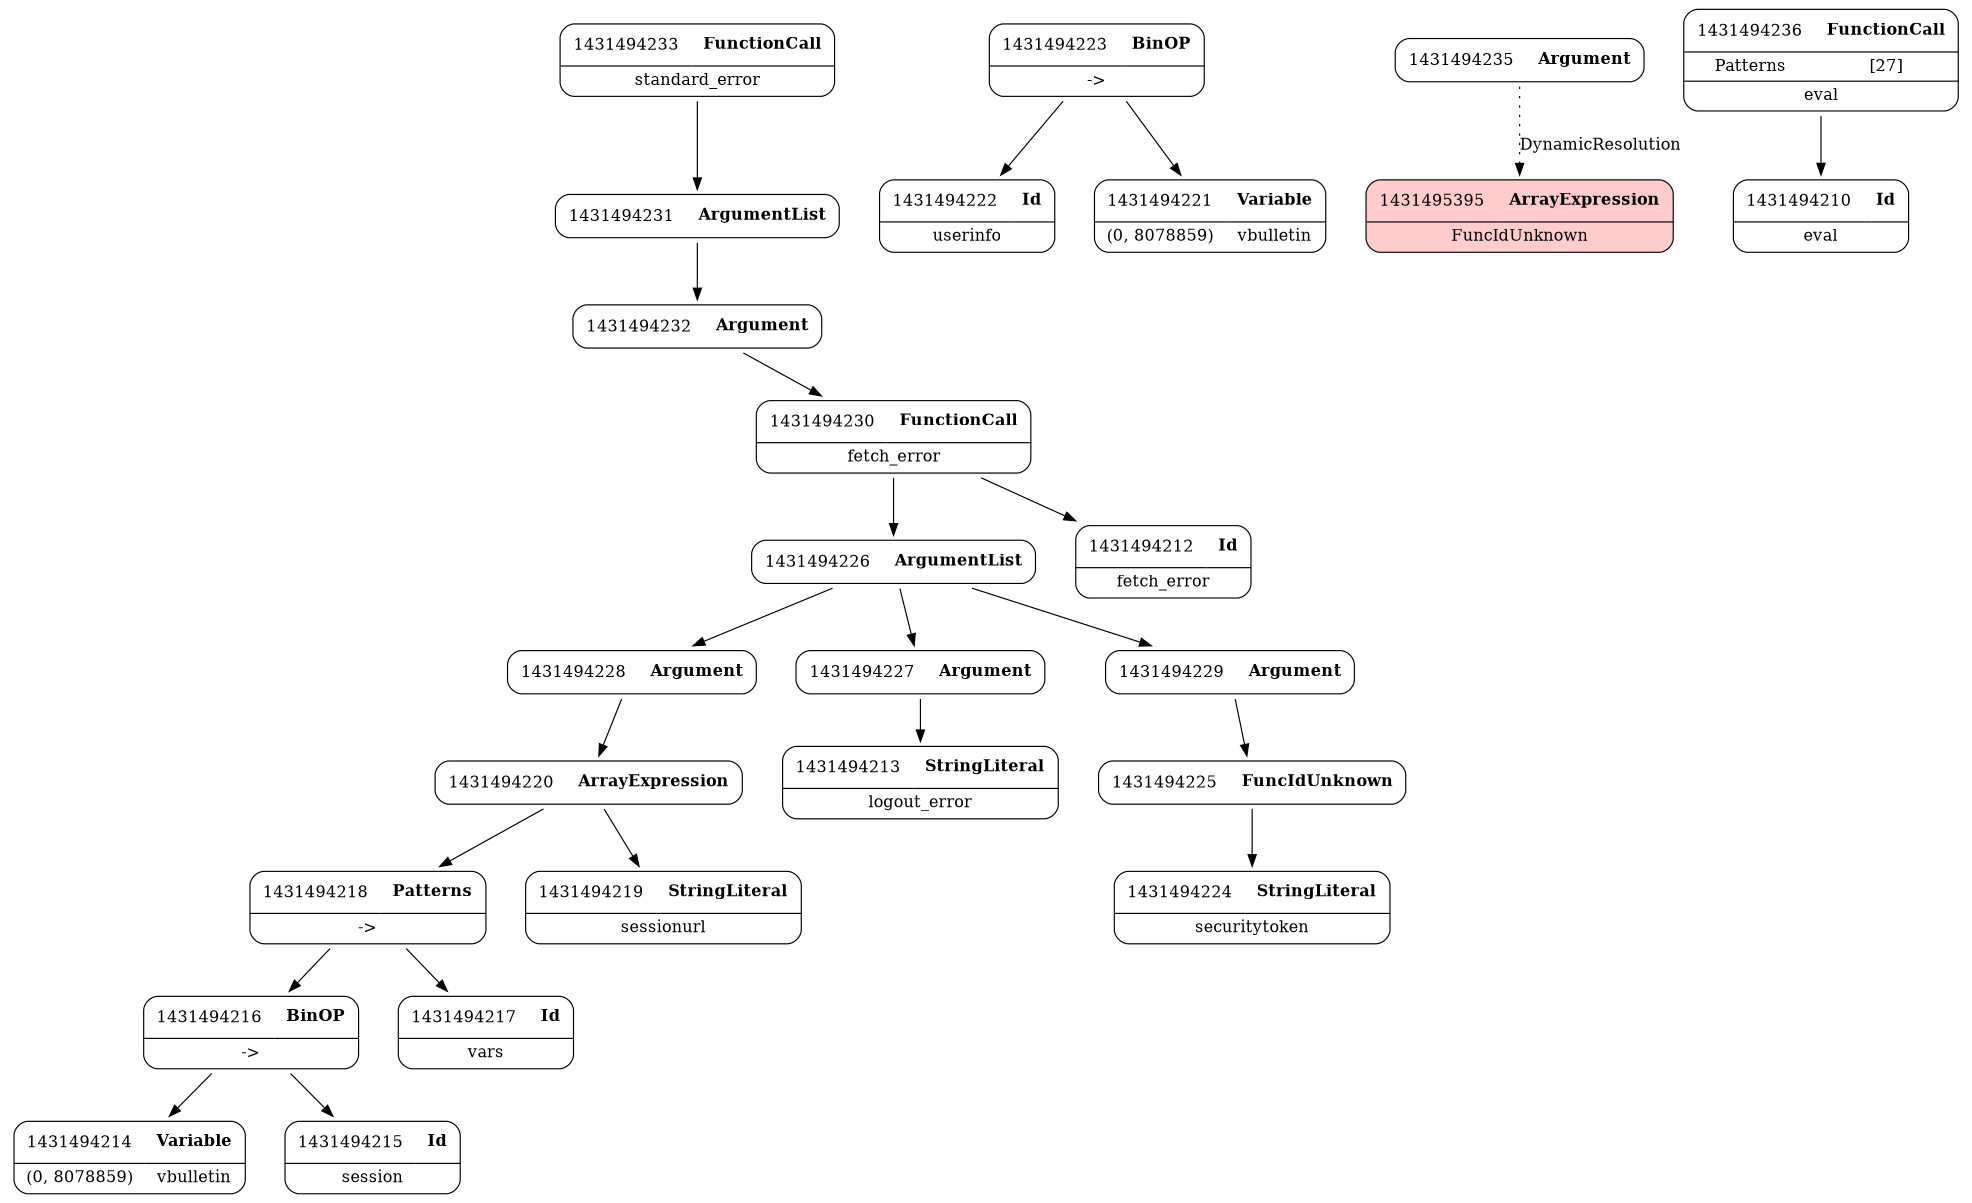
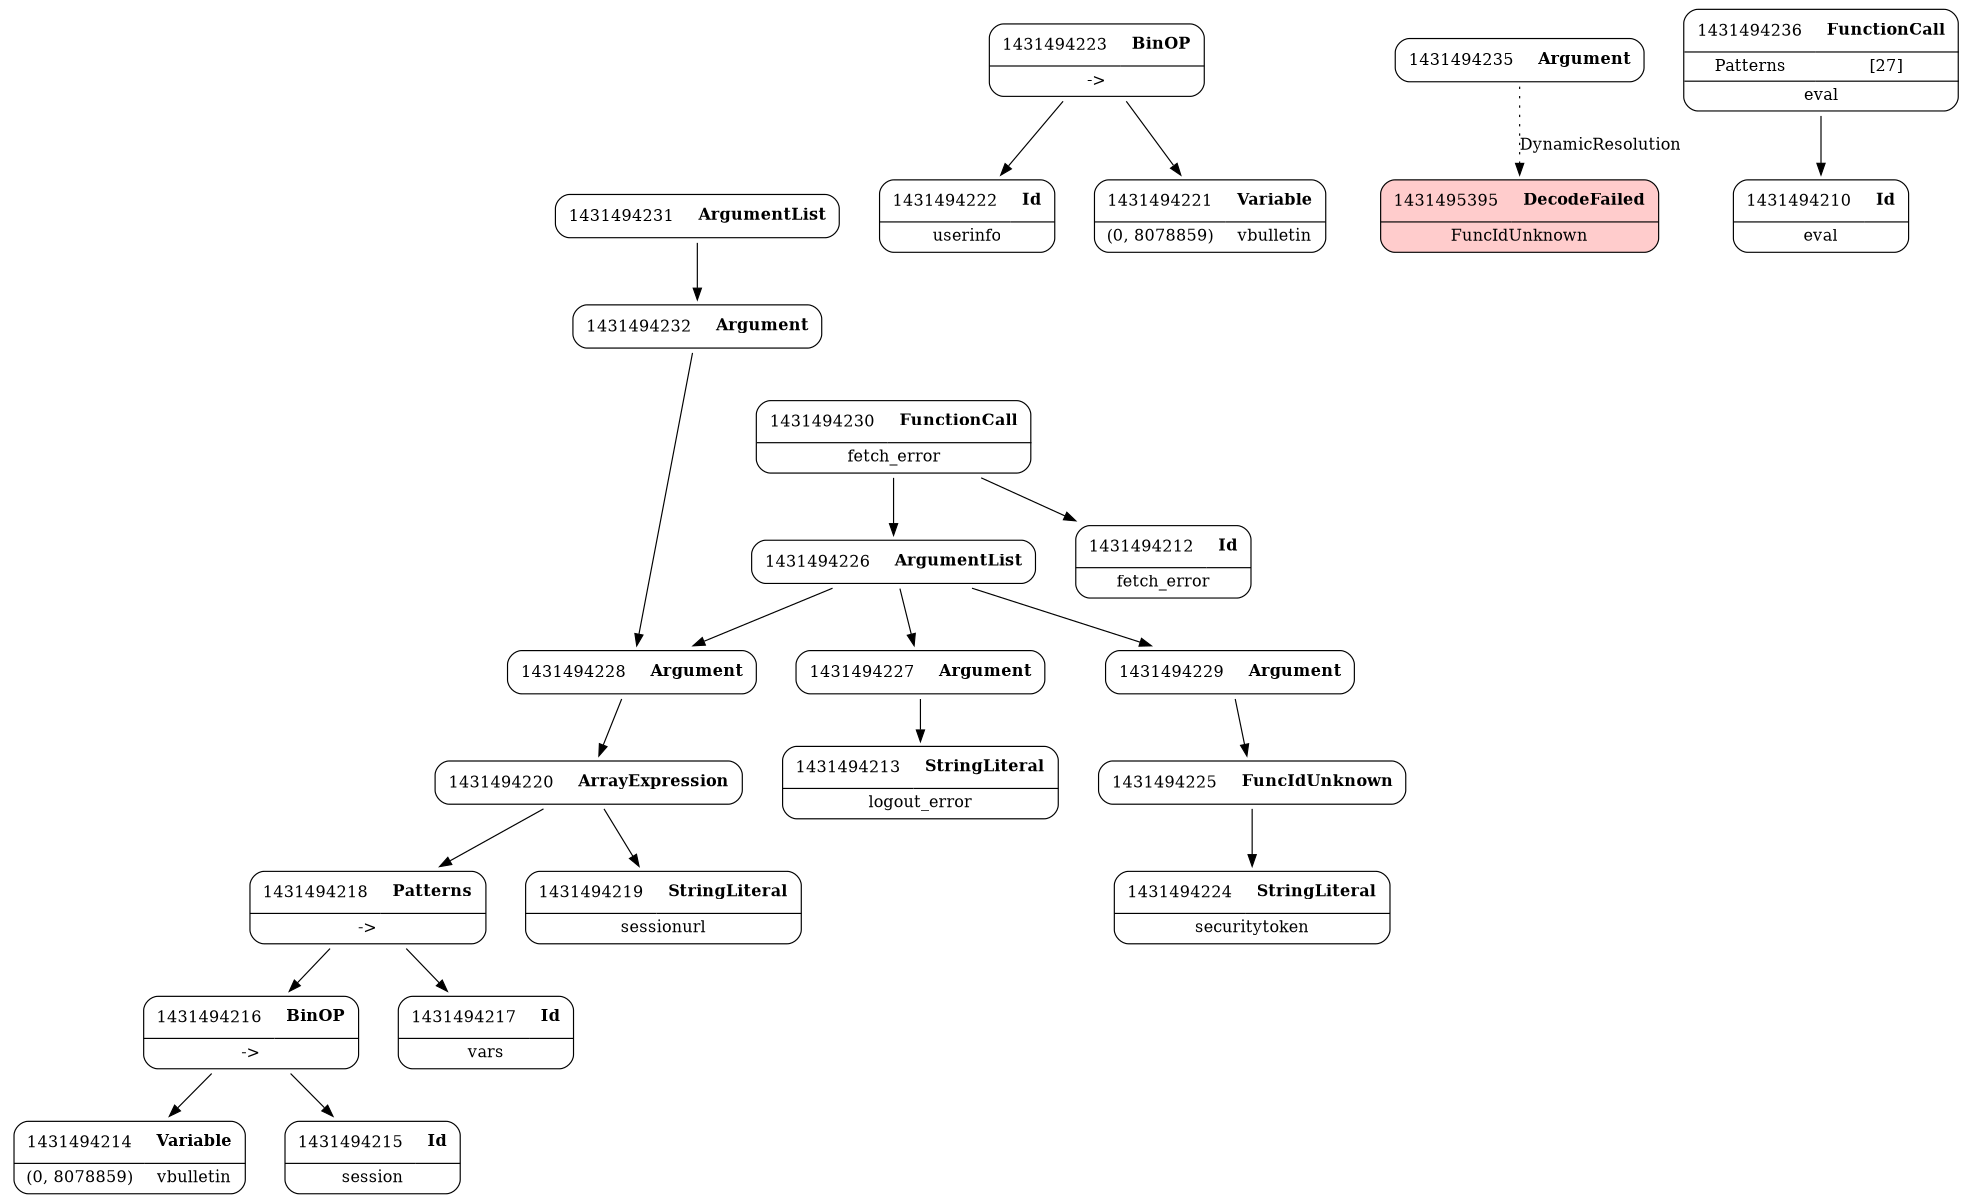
node "1431494233": removed
node "1431495395": text "ArrayExpression" -> "DecodeFailed"
edge "1431494232" -> "1431494230": now "1431494232" -> "1431494228"
